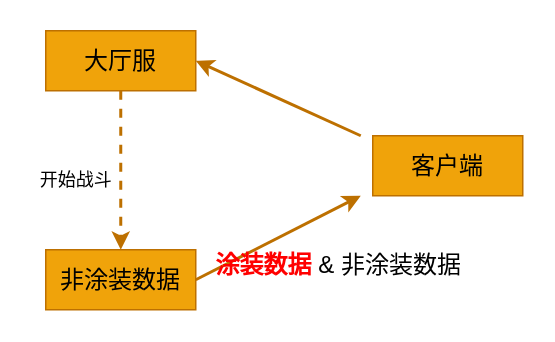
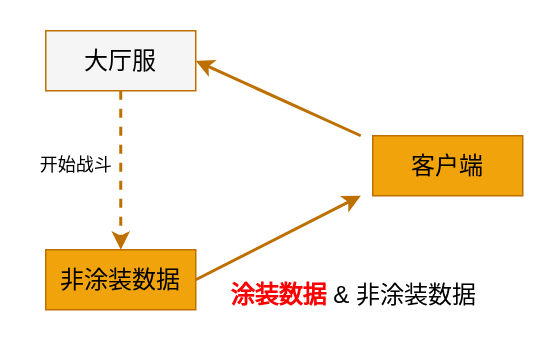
node "大厅服": fillcolor #f0a30a -> #f5f5f5
node "开始战斗": moved (76, 181) -> (76, 166)
node "涂装数据 & 非涂装数据": moved (338, 265) -> (353, 295)
